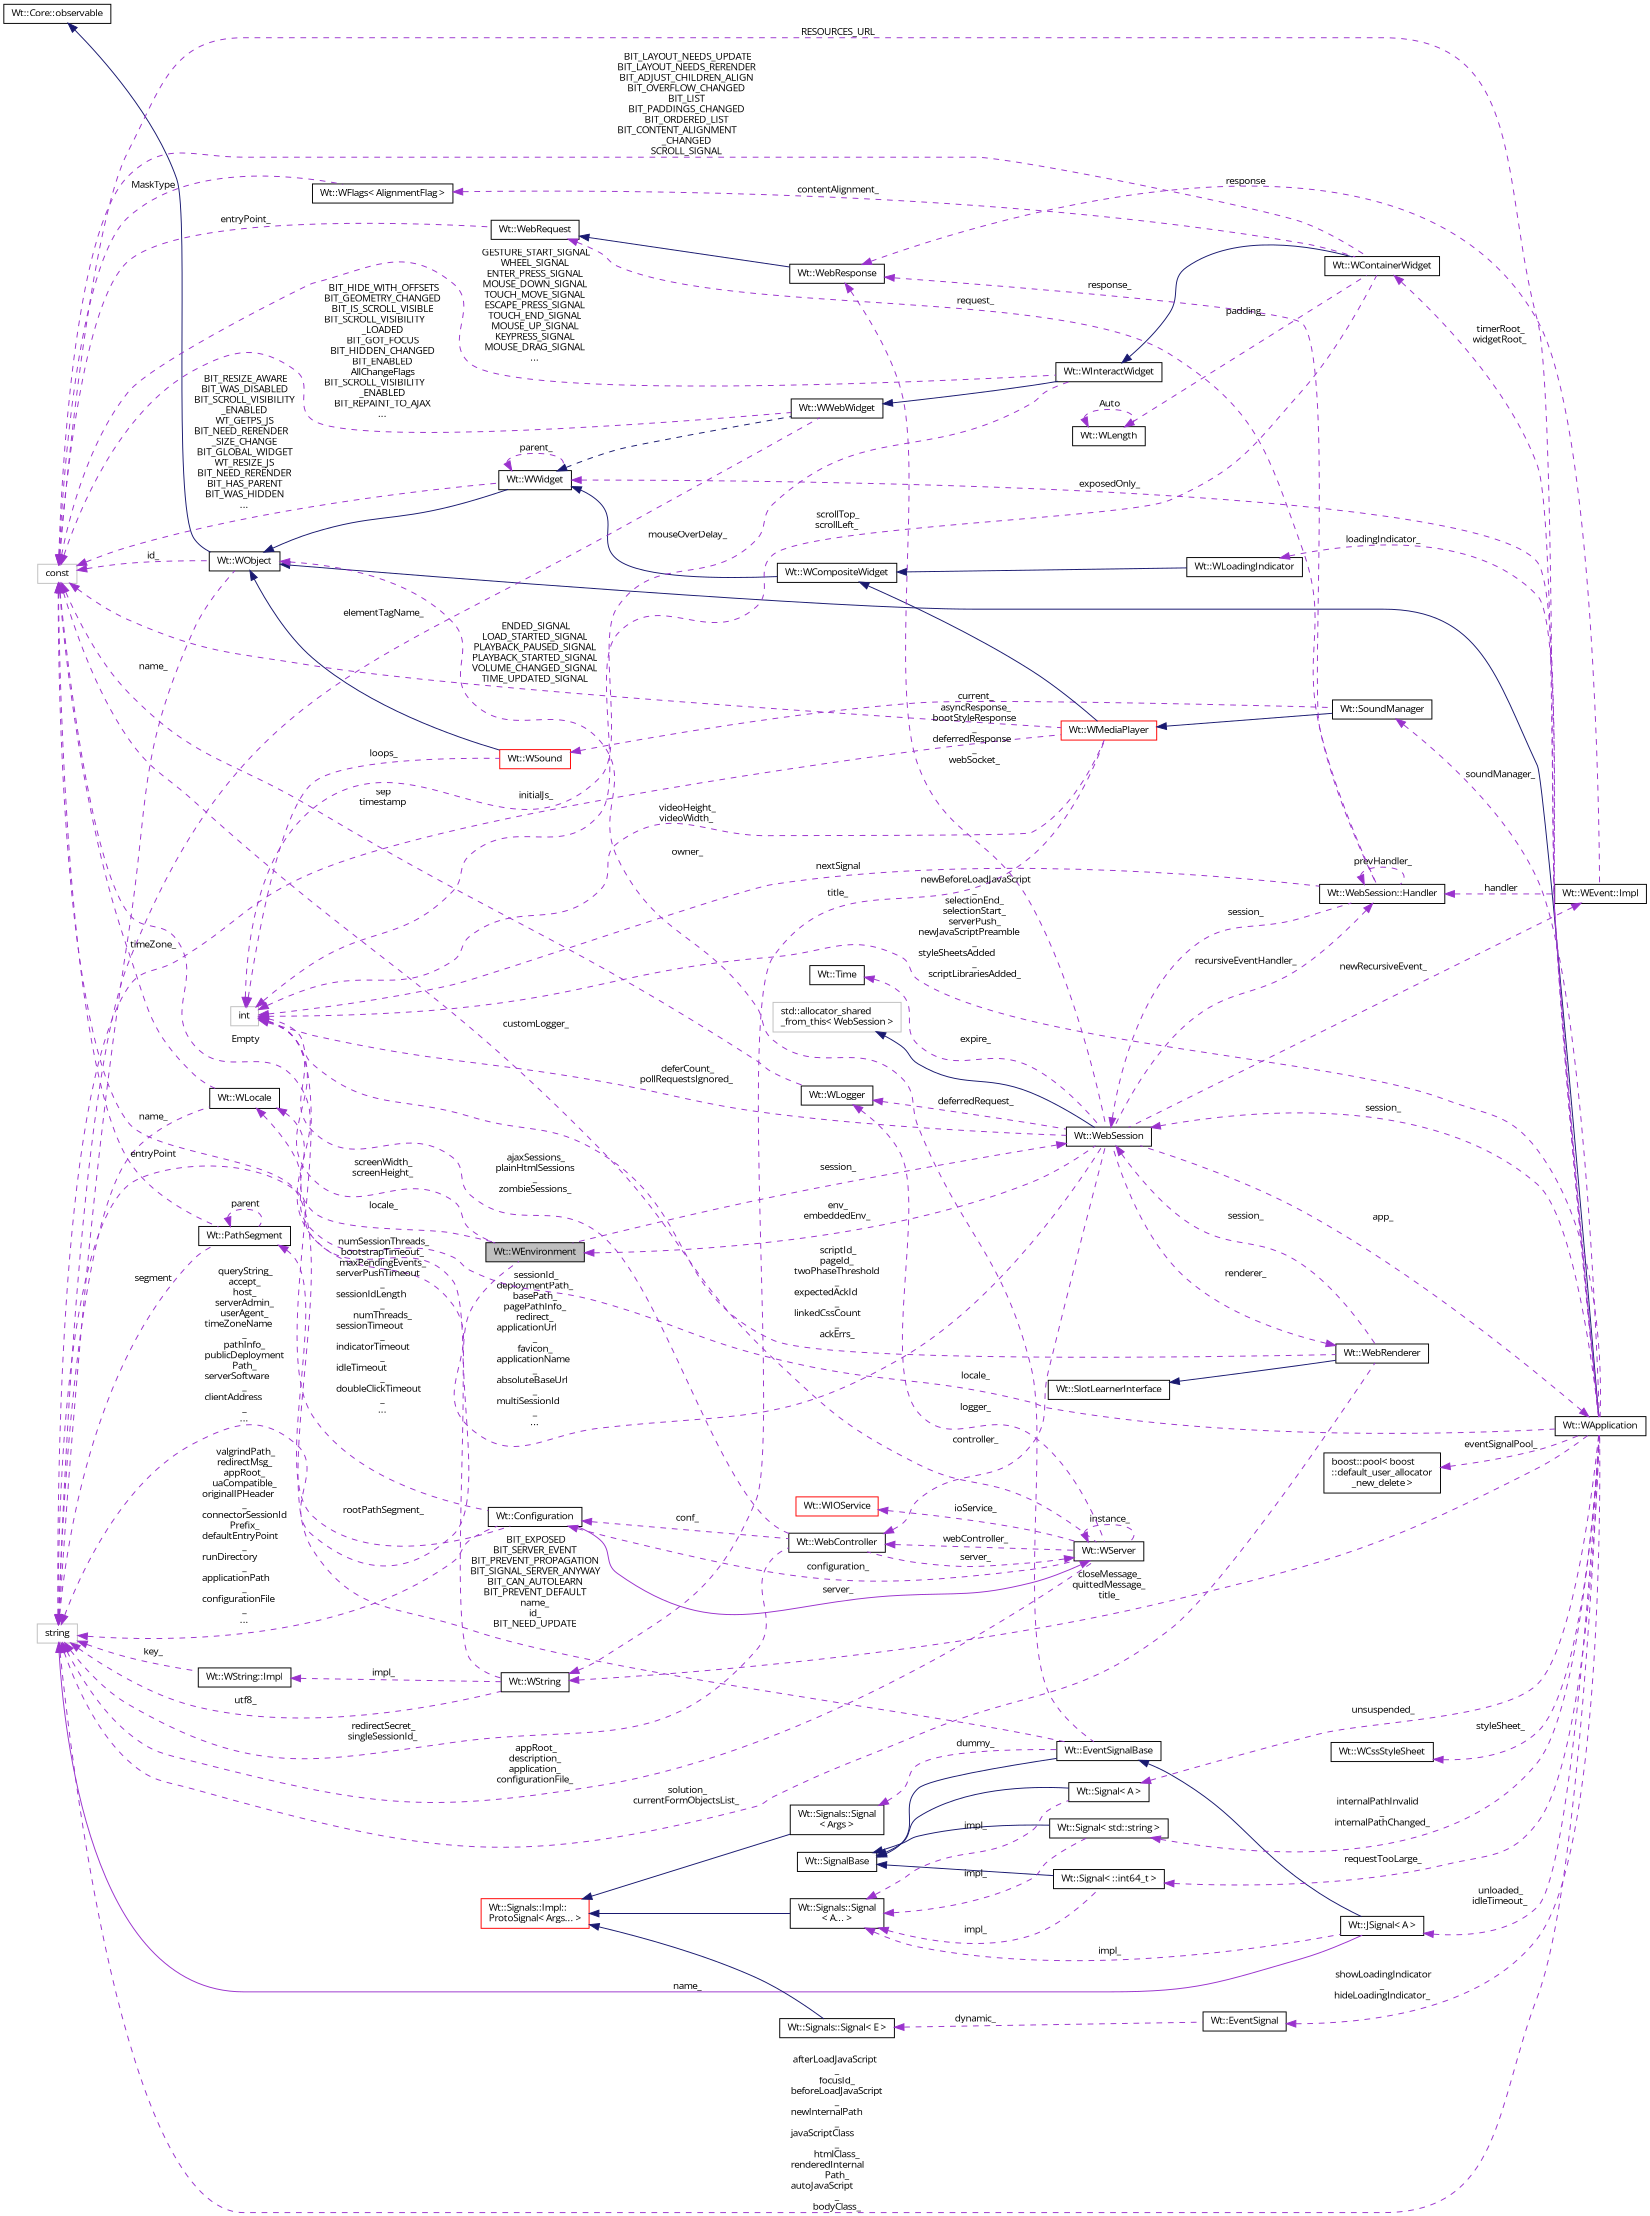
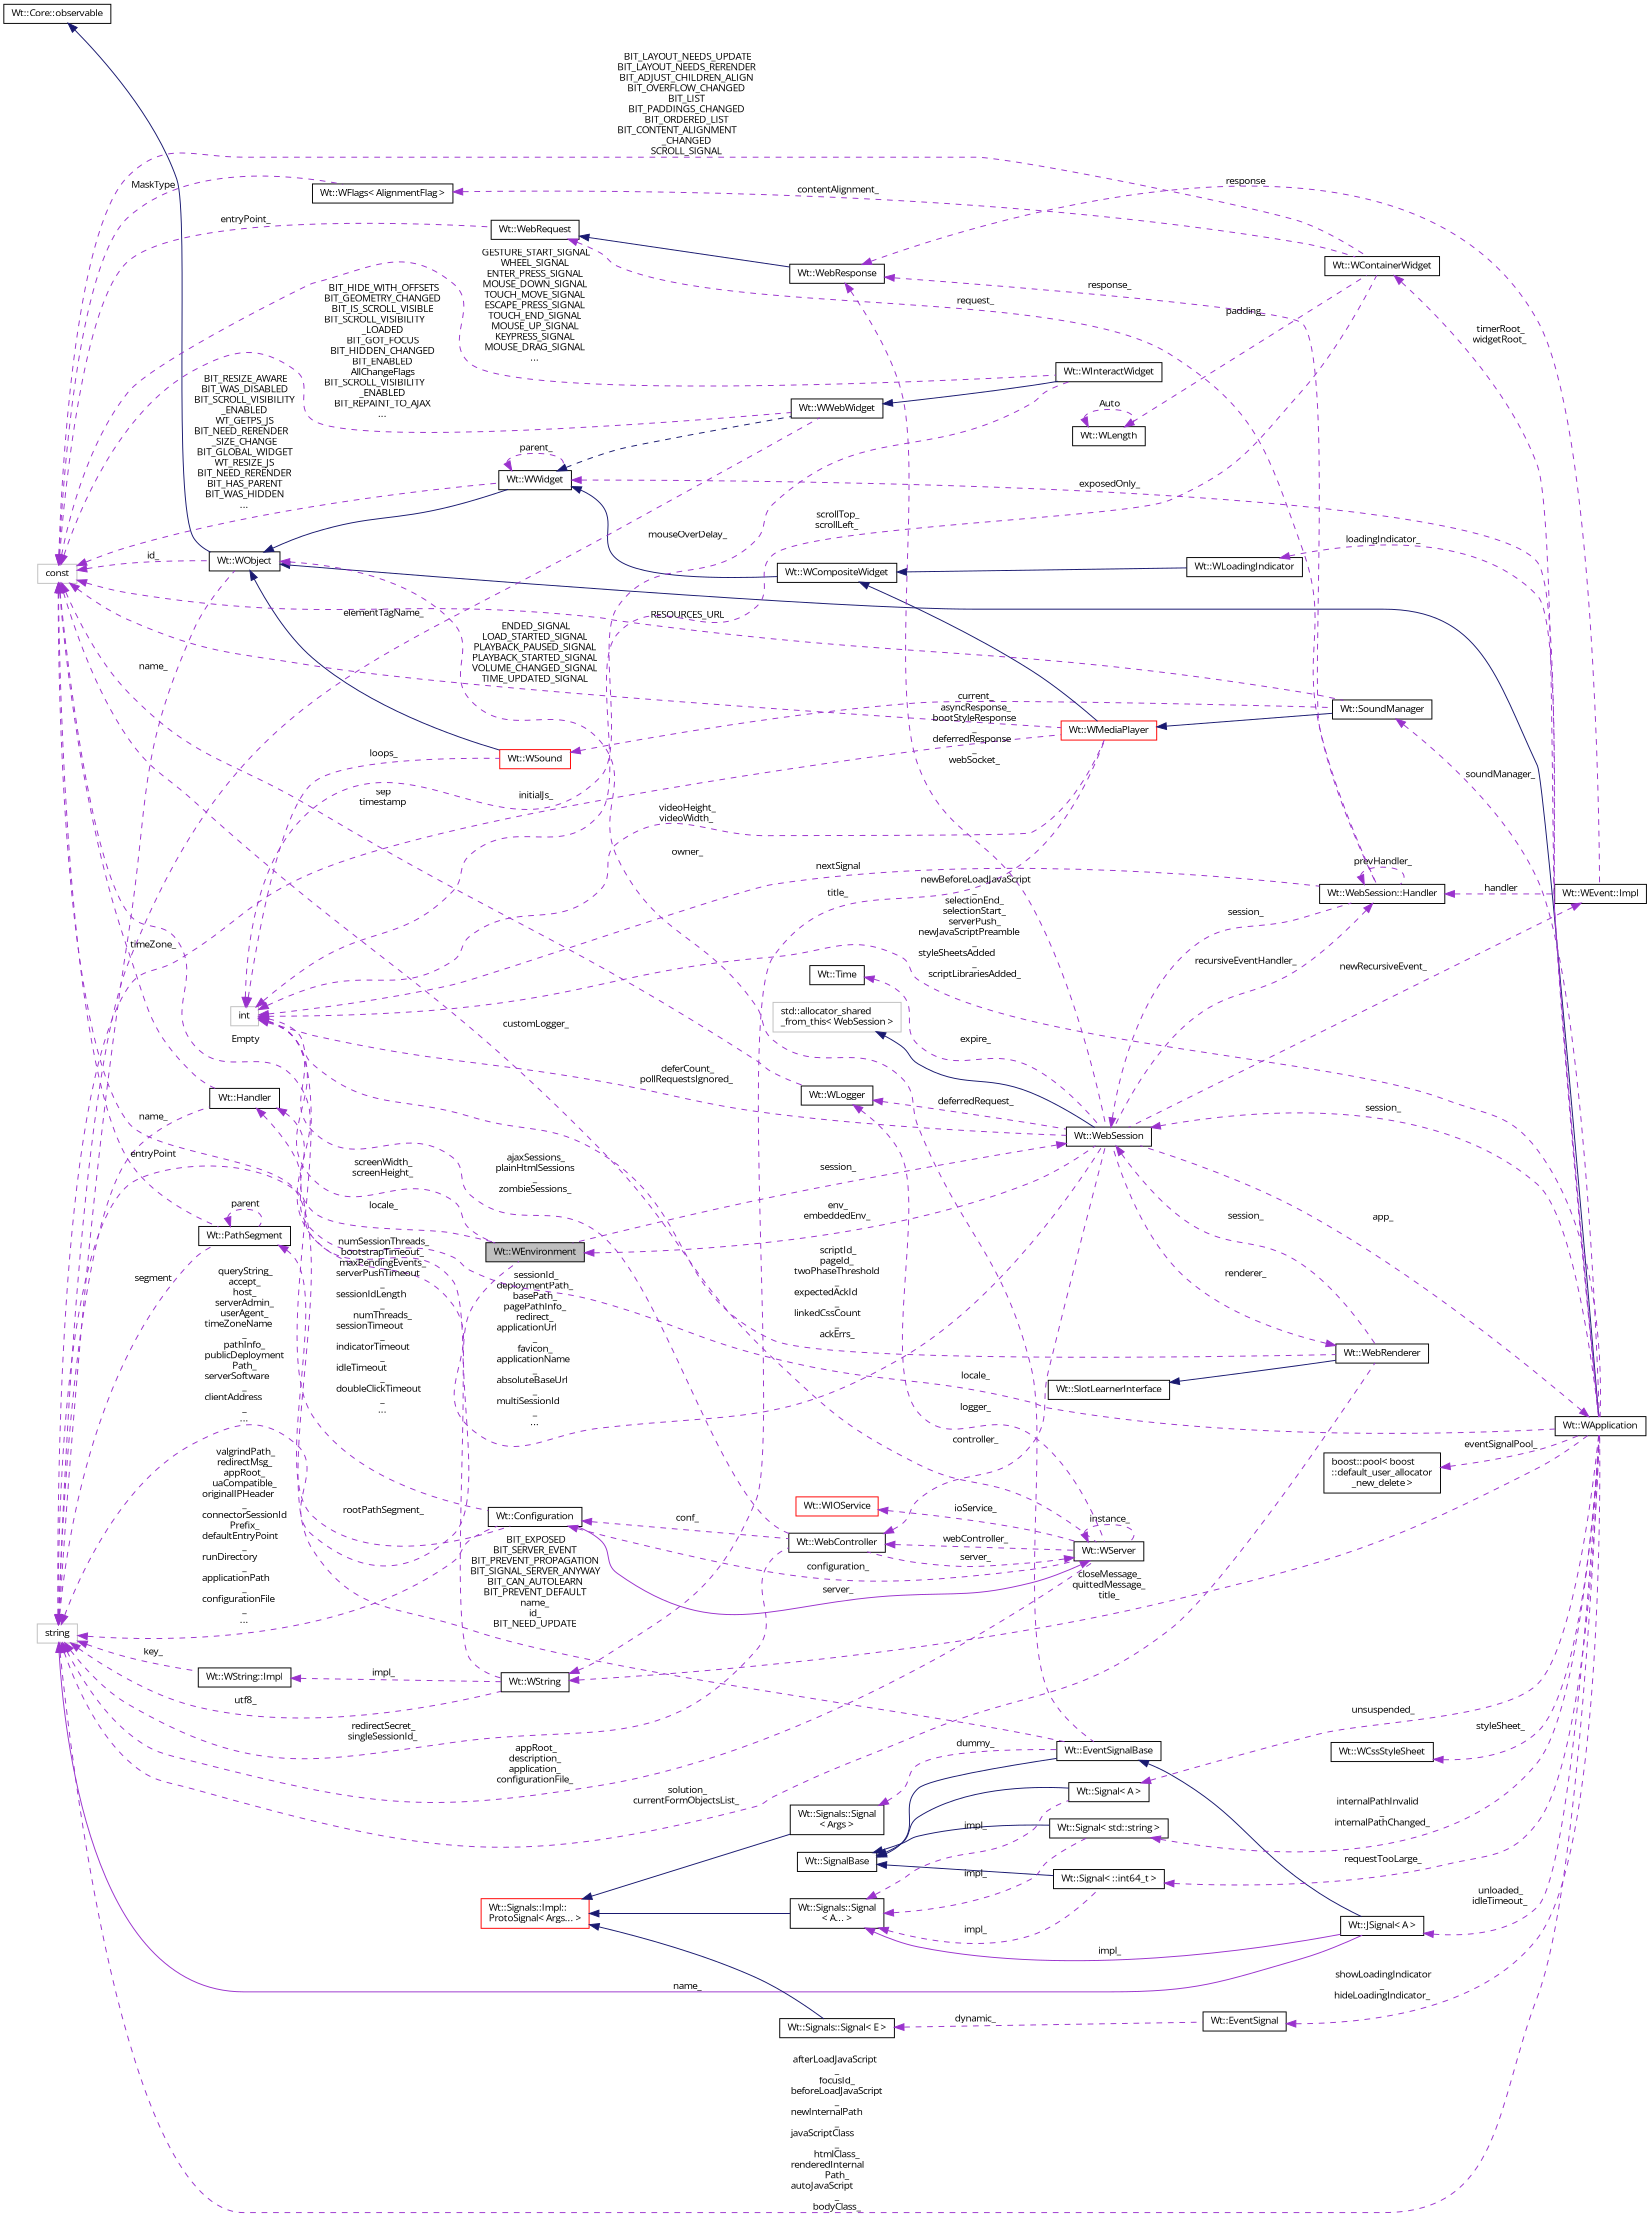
edge "Wt::WApplication" -> "const": now "Wt::SoundManager" -> "const"
edge "Wt::WContainerWidget" -> "Wt::WInteractWidget": removed
node "Wt::WLocale": label "Wt::WLocale" -> "Wt::Handler"
edge "Wt::JSignal< A >" -> "Wt::Signals::Signal < A... >": style dashed -> solid
